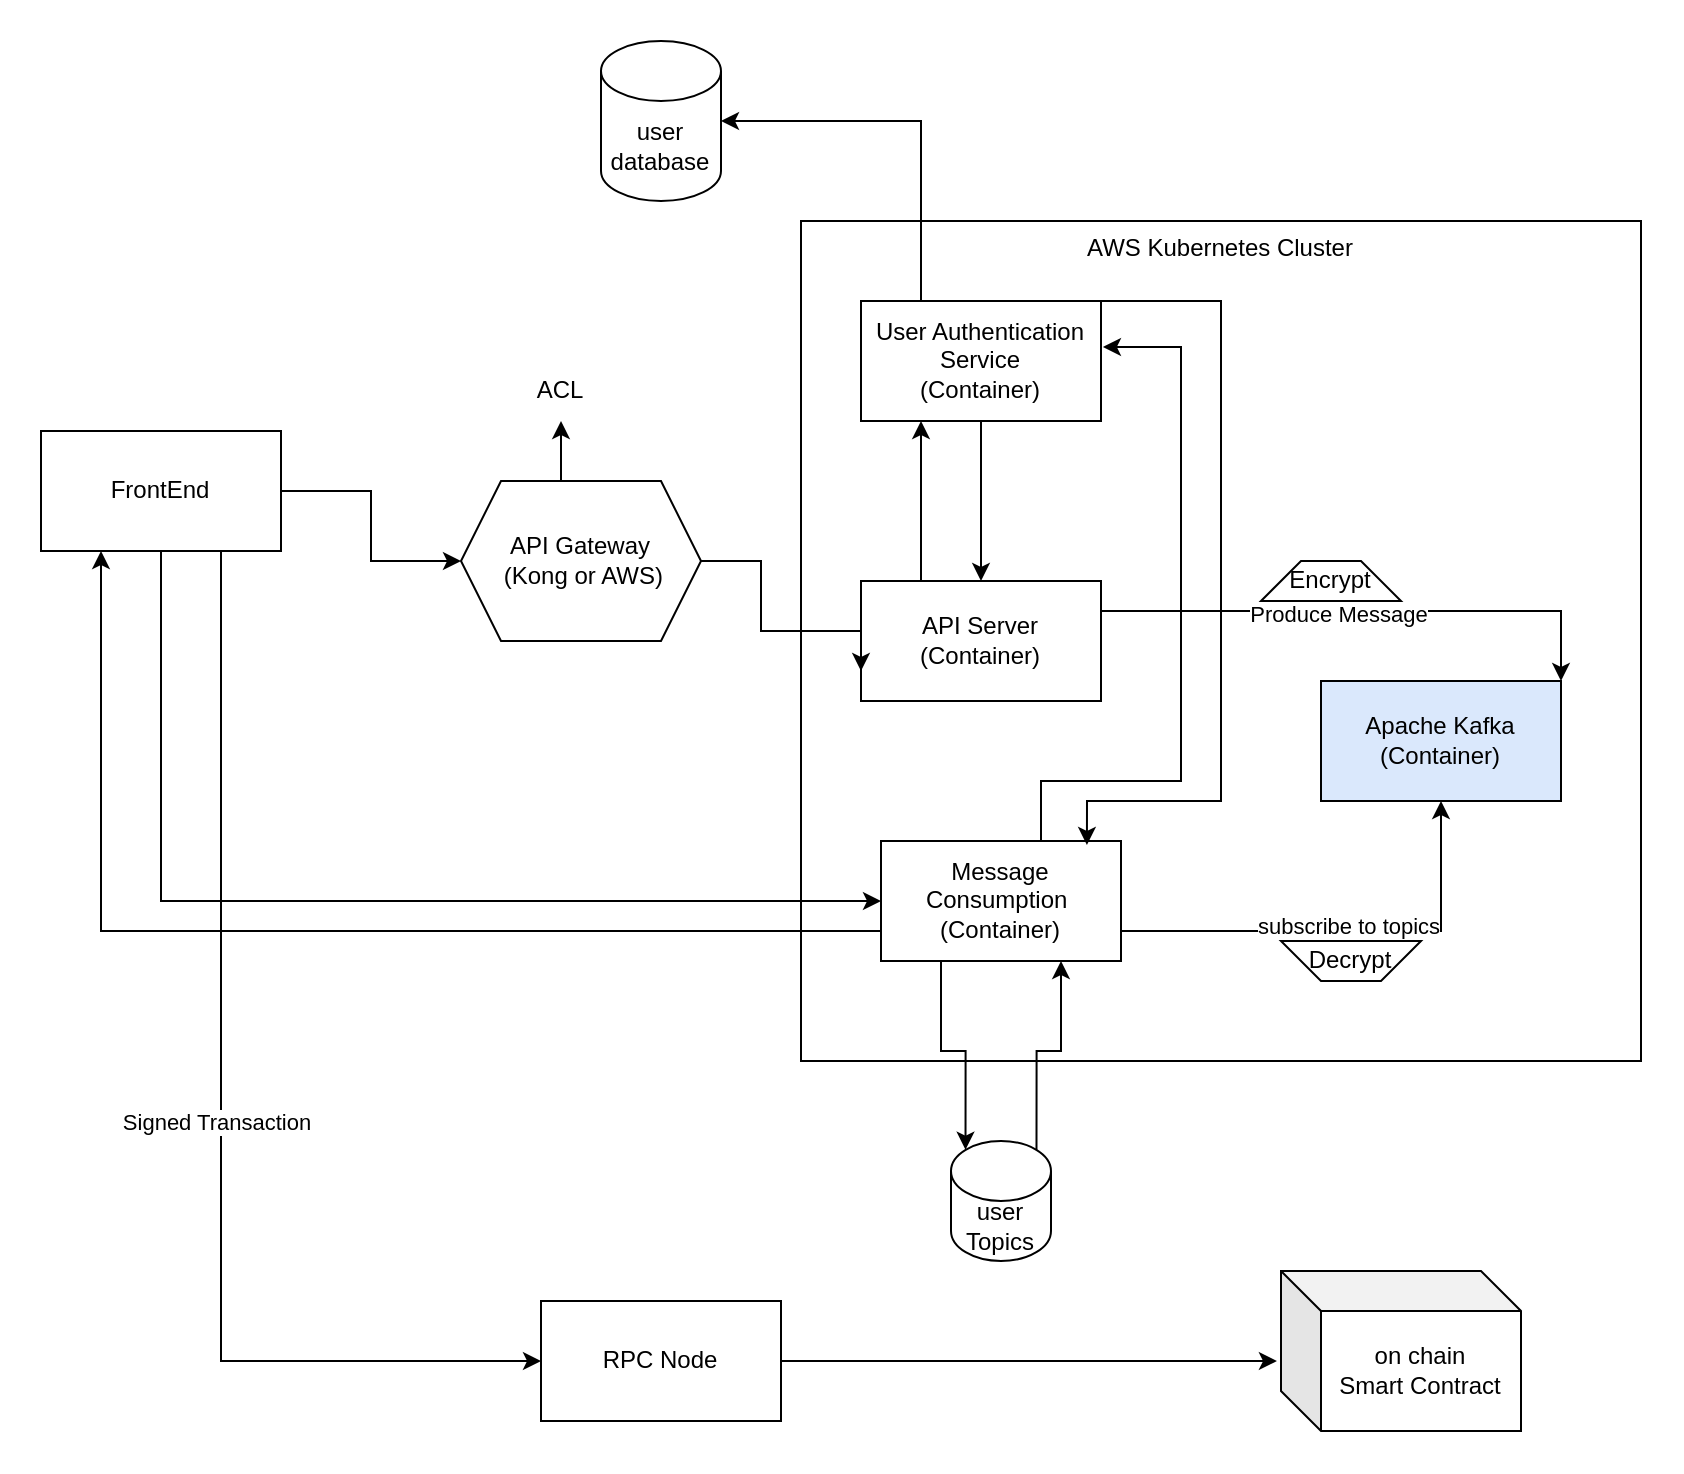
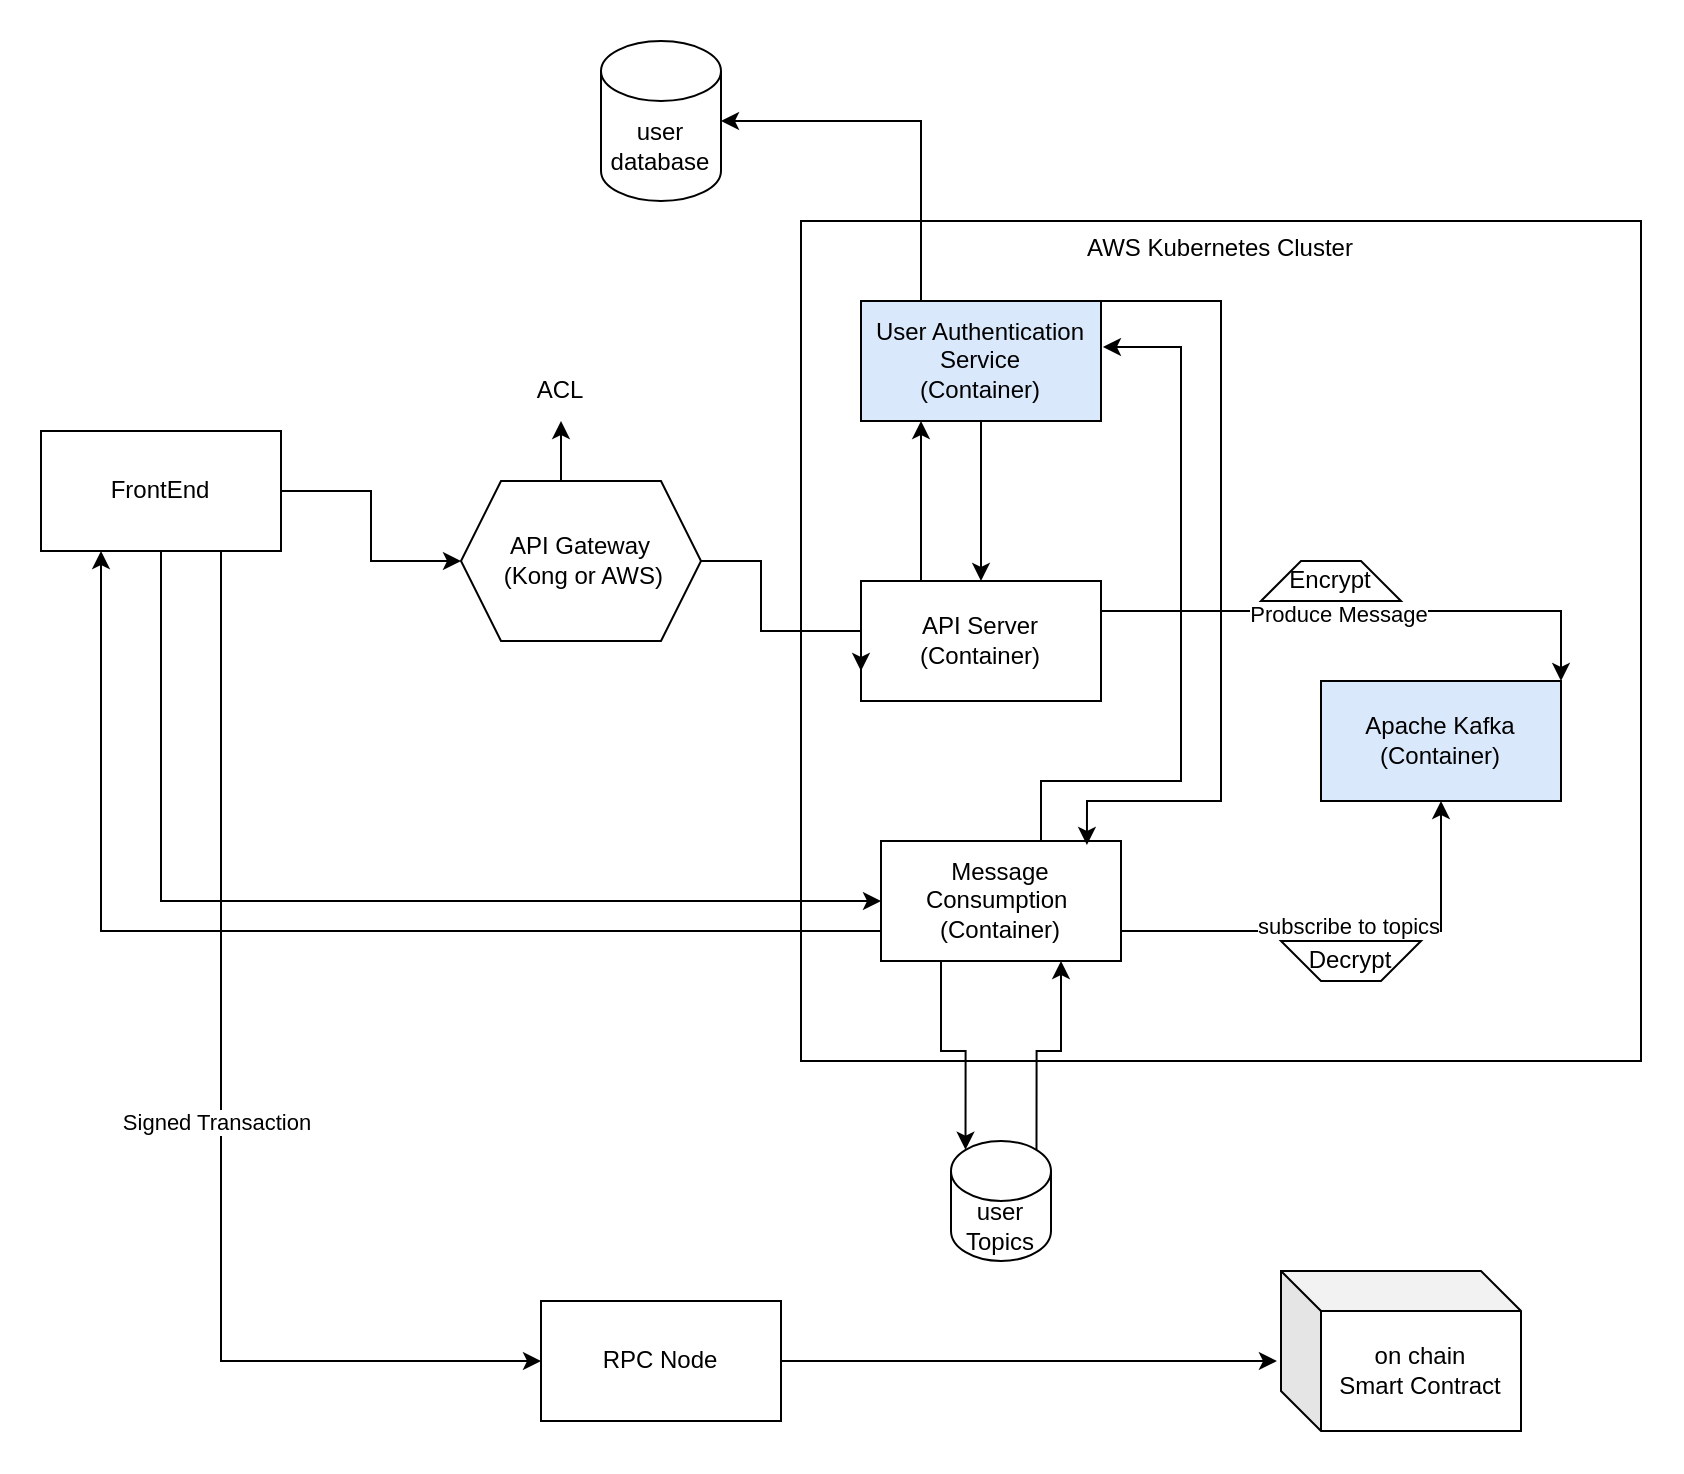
node "User Authentication Service (Container)": fillcolor #ffffff -> #dae8fc
